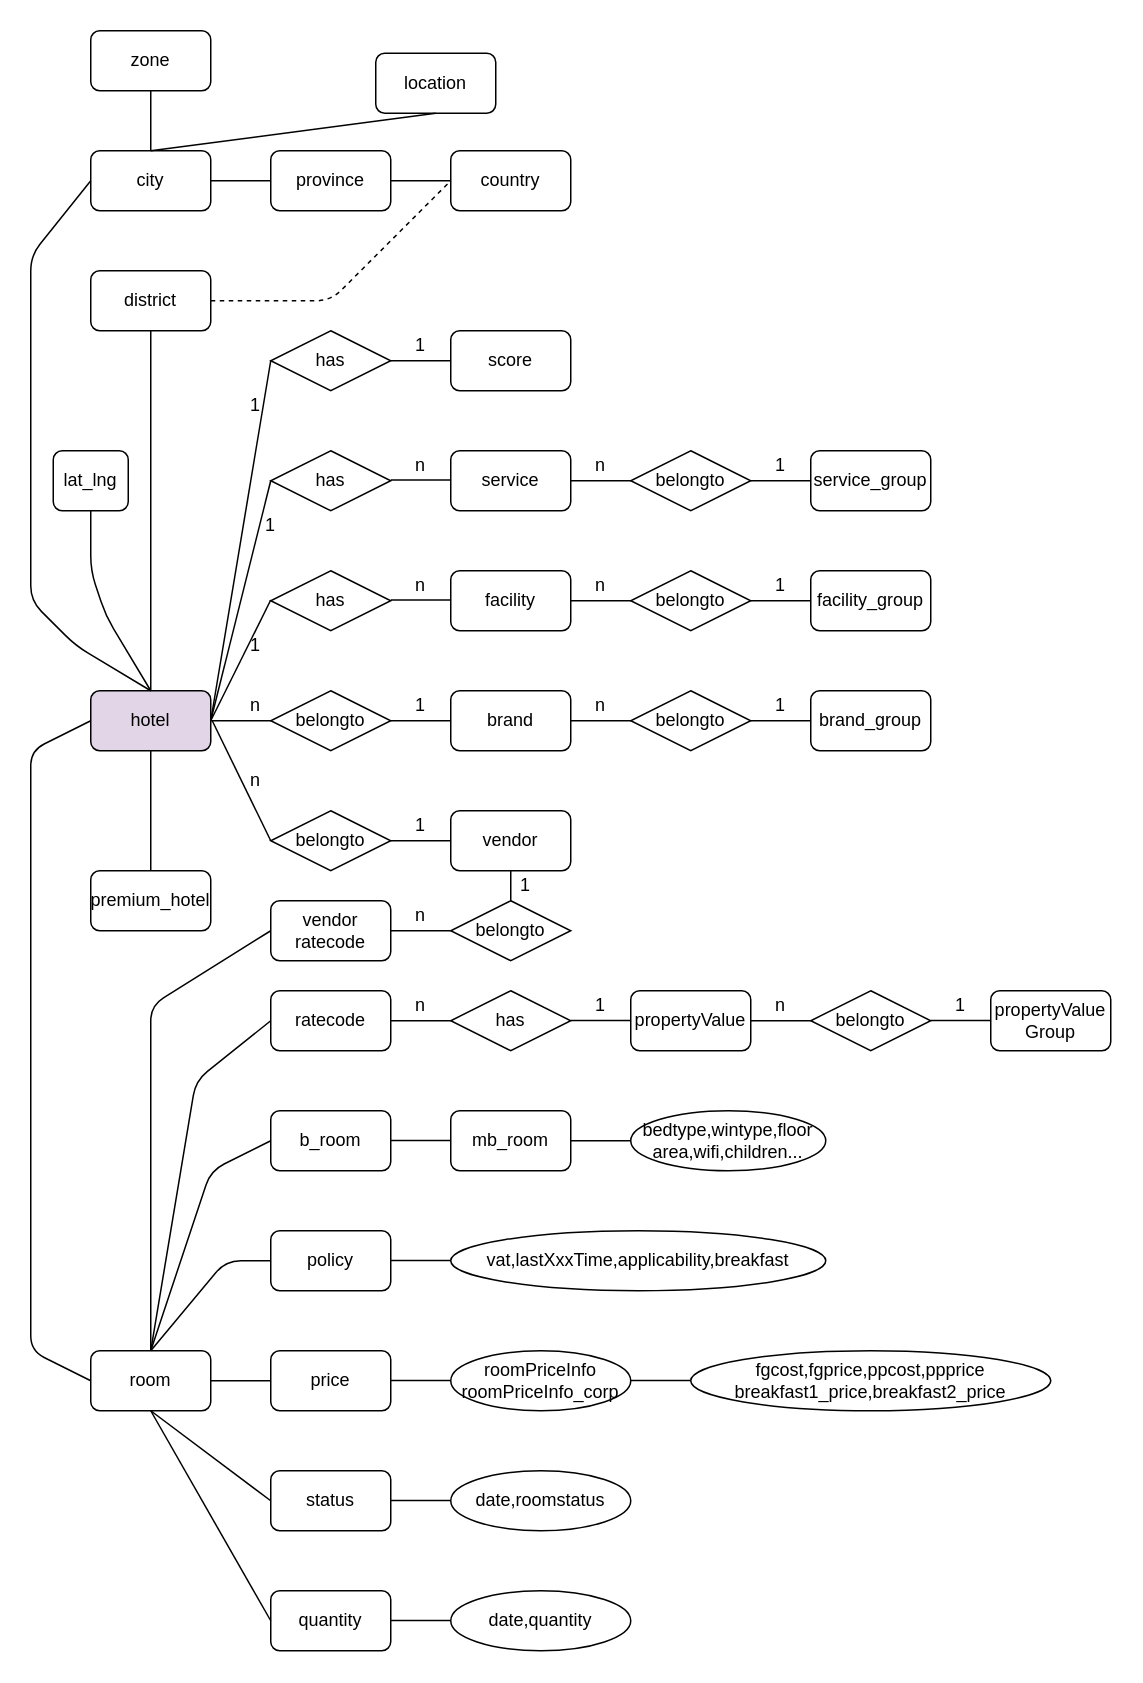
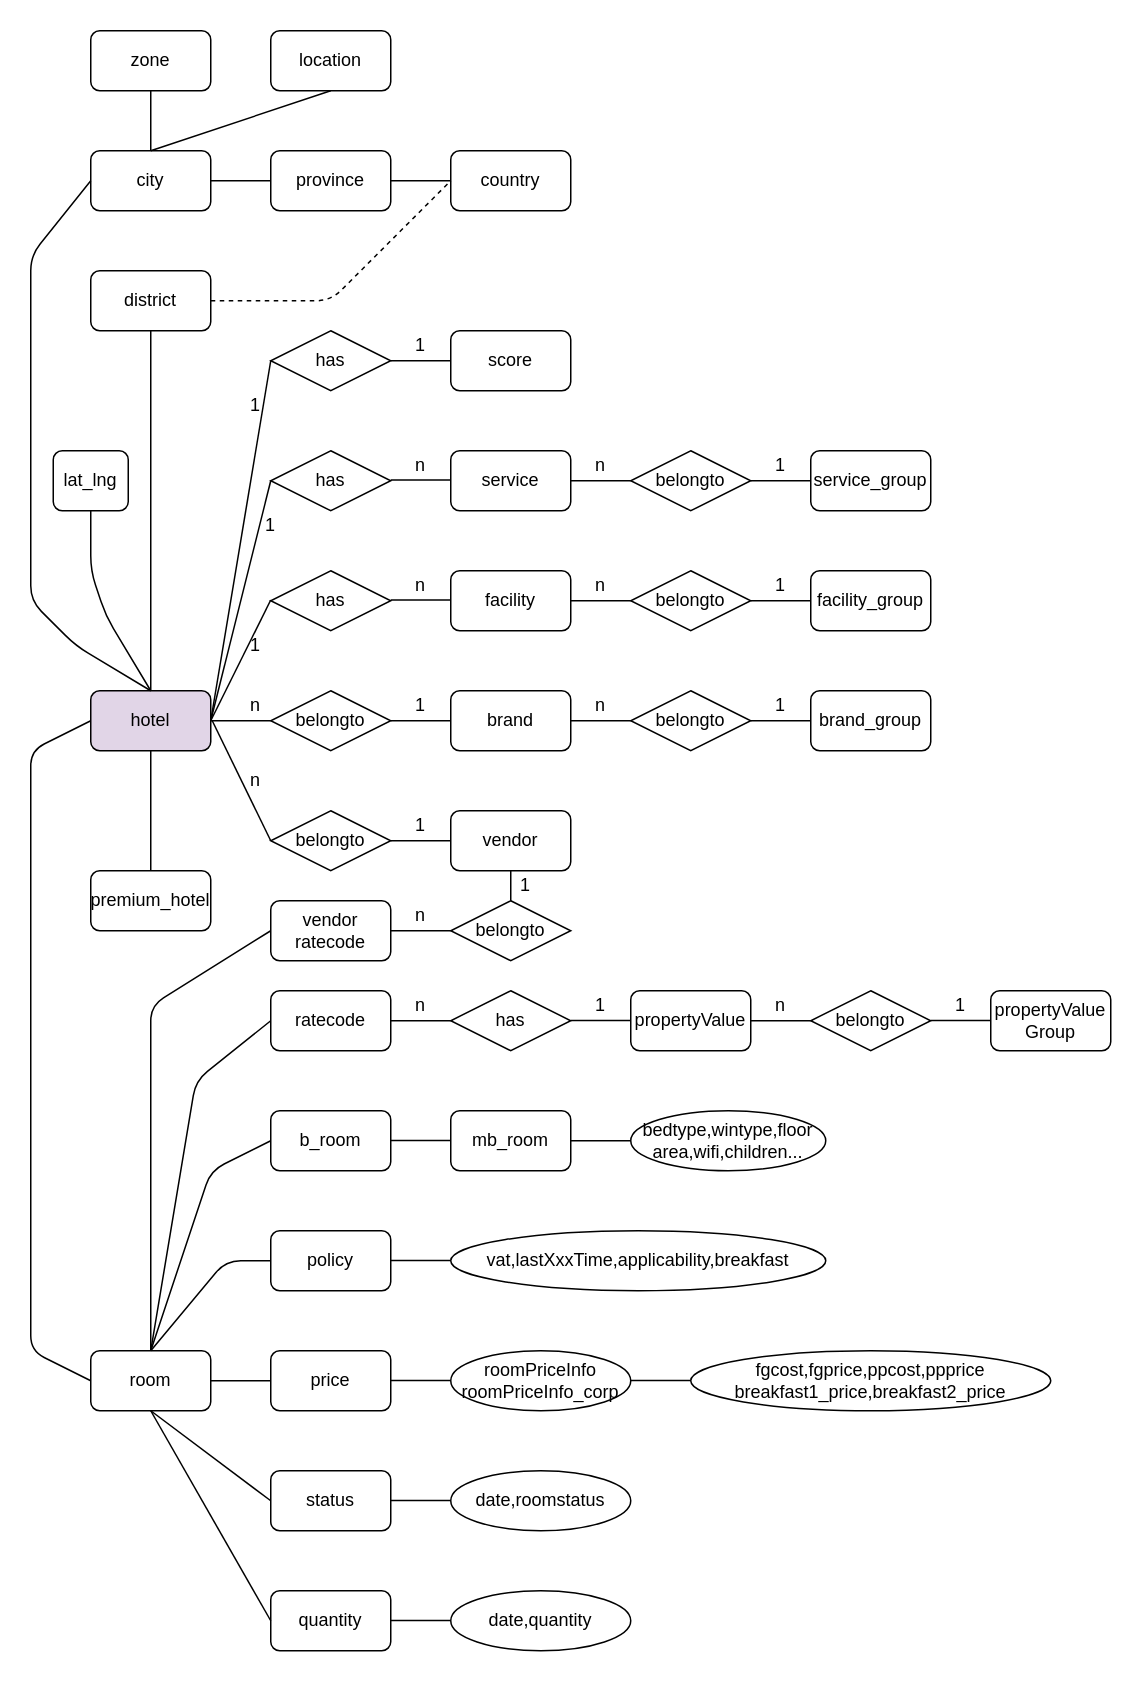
node "location": moved (436, 83) -> (331, 61)
